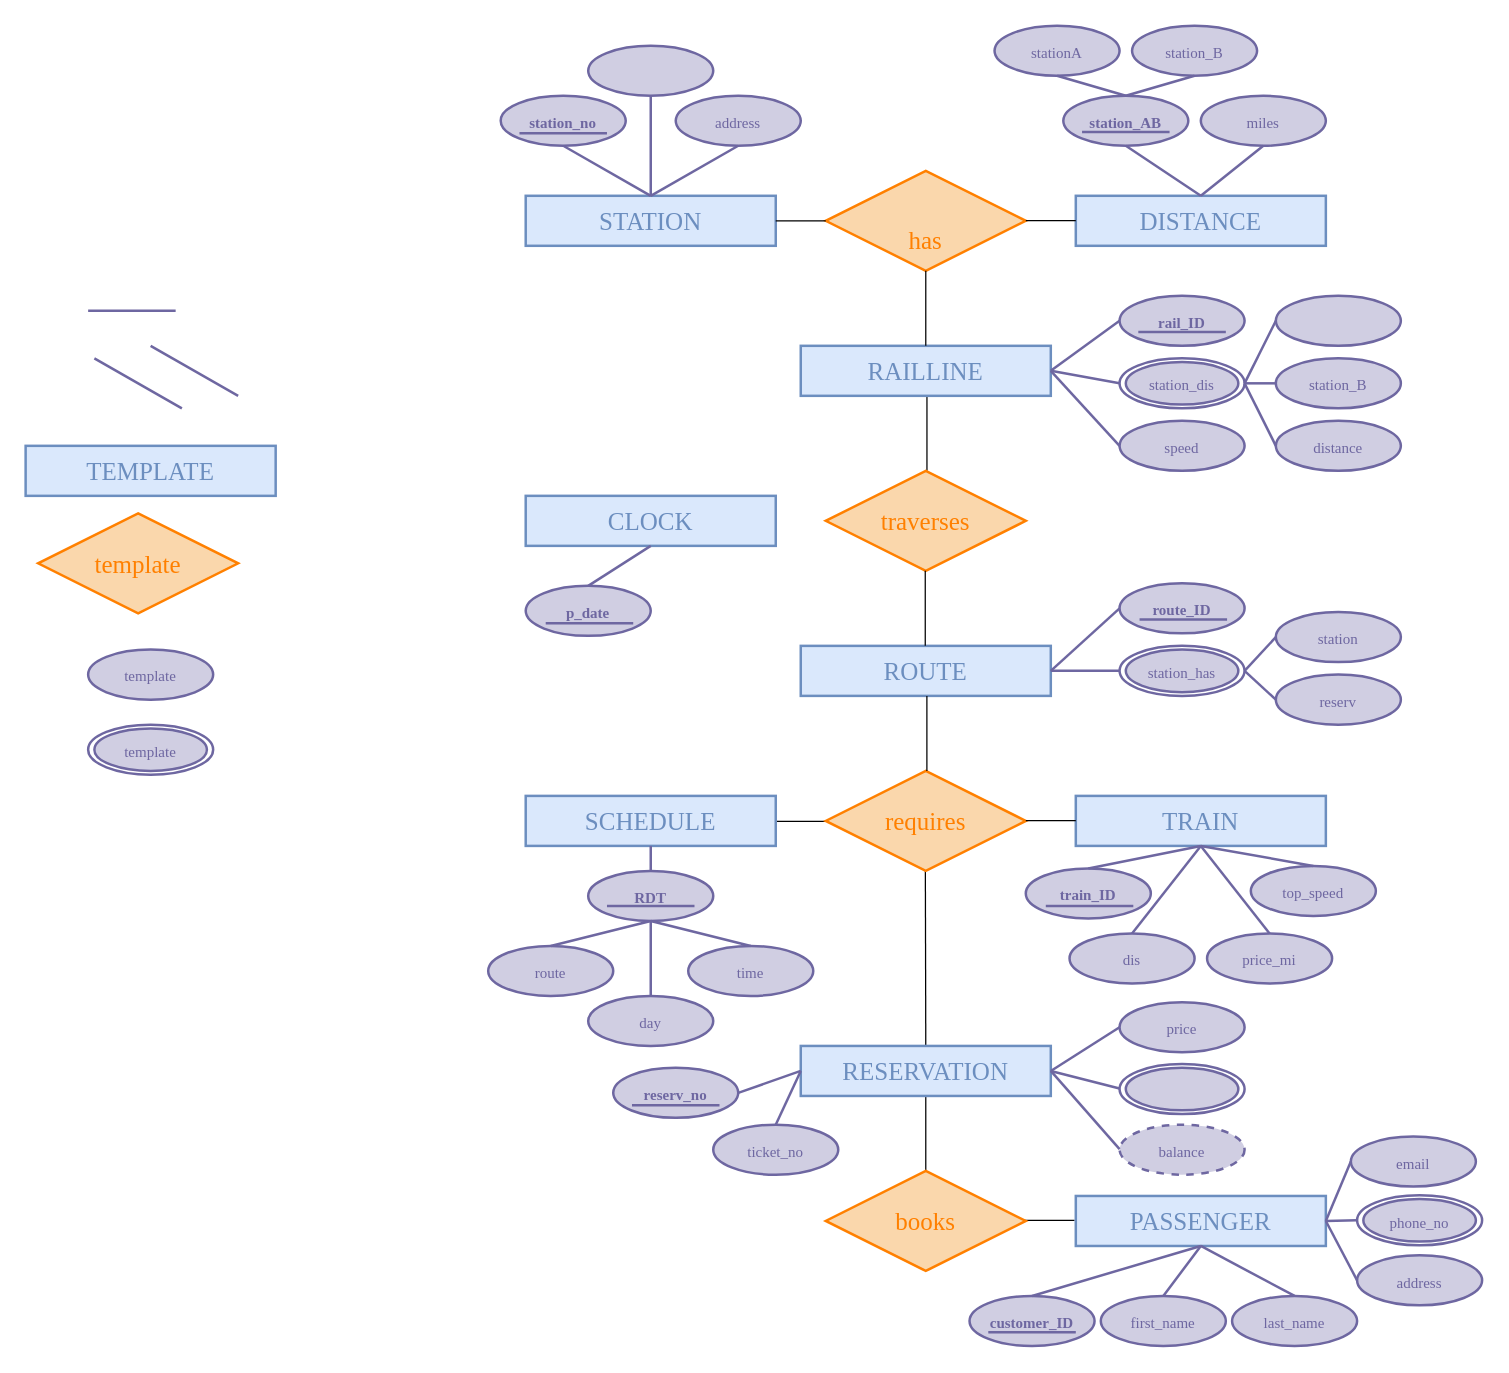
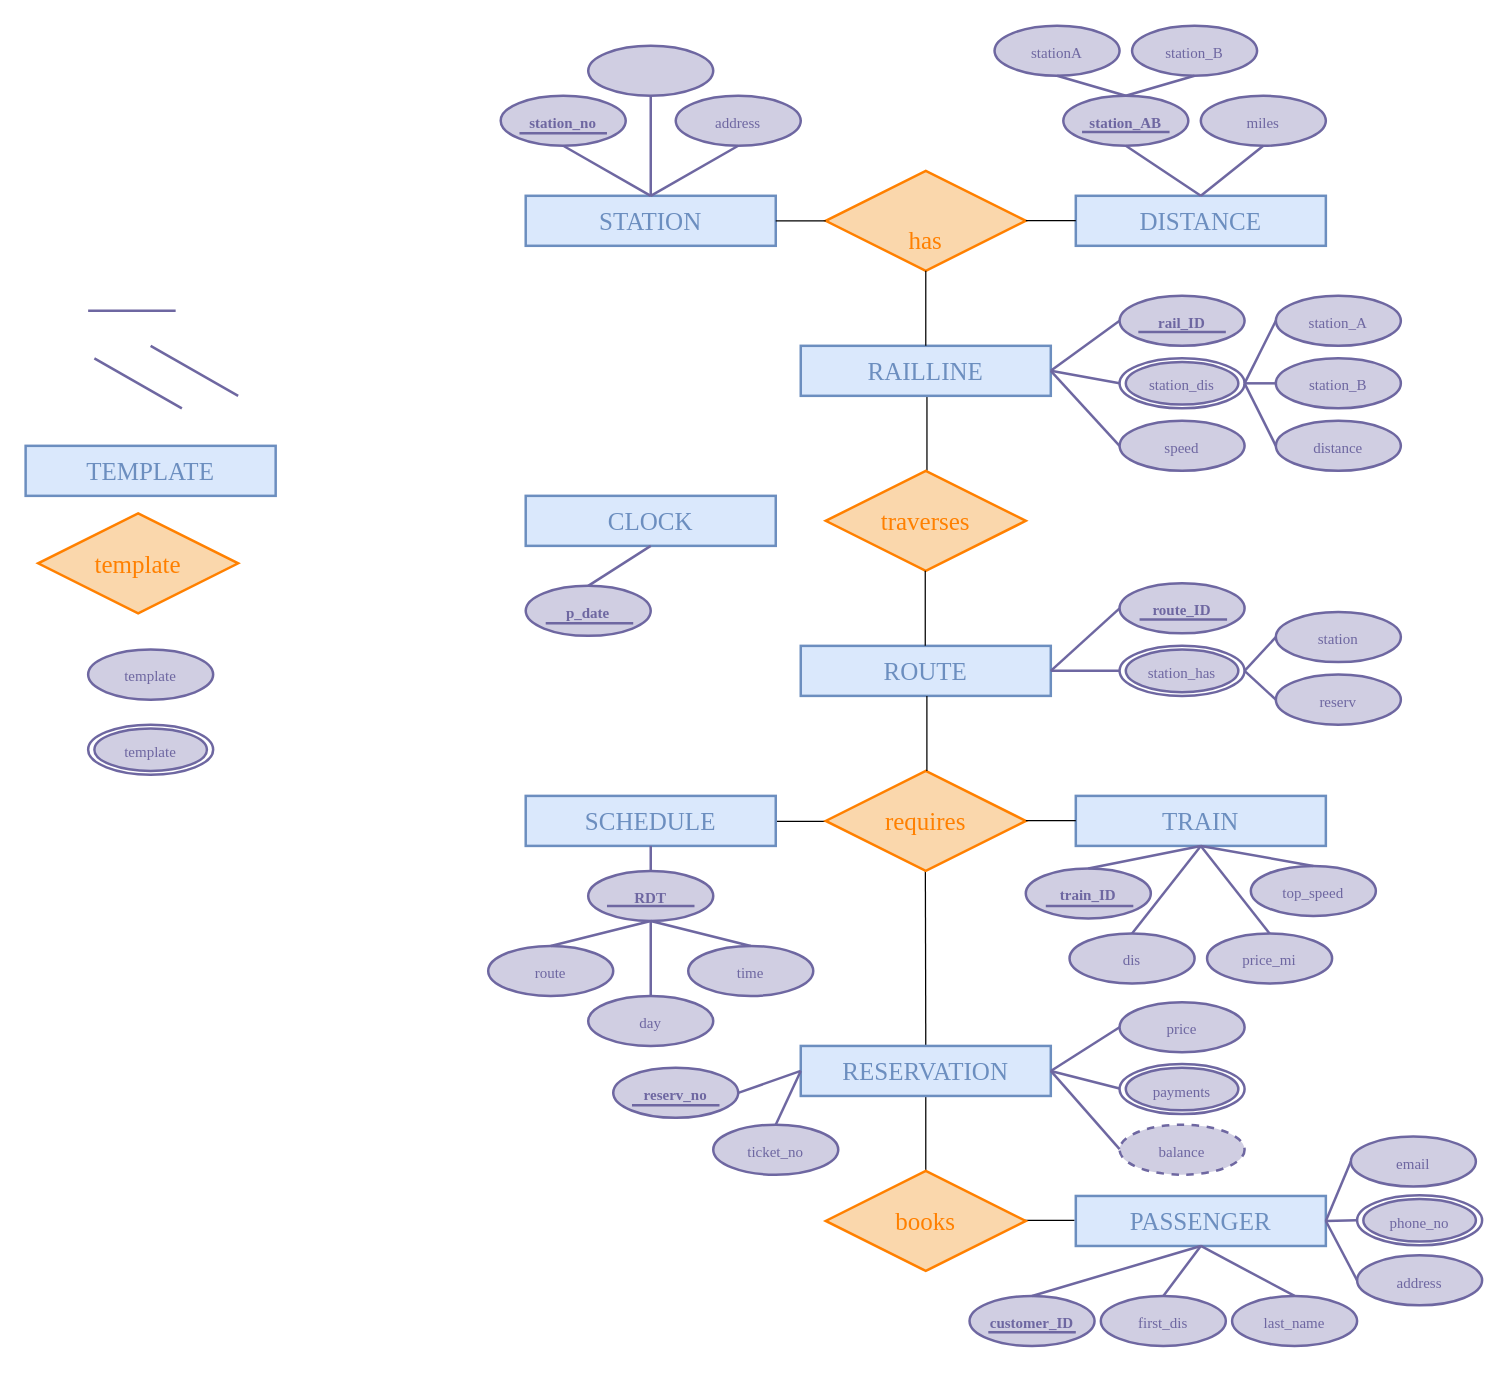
node "station_A": added
node "payments": added
node "first_name": label "first_name" -> "first_dis"
